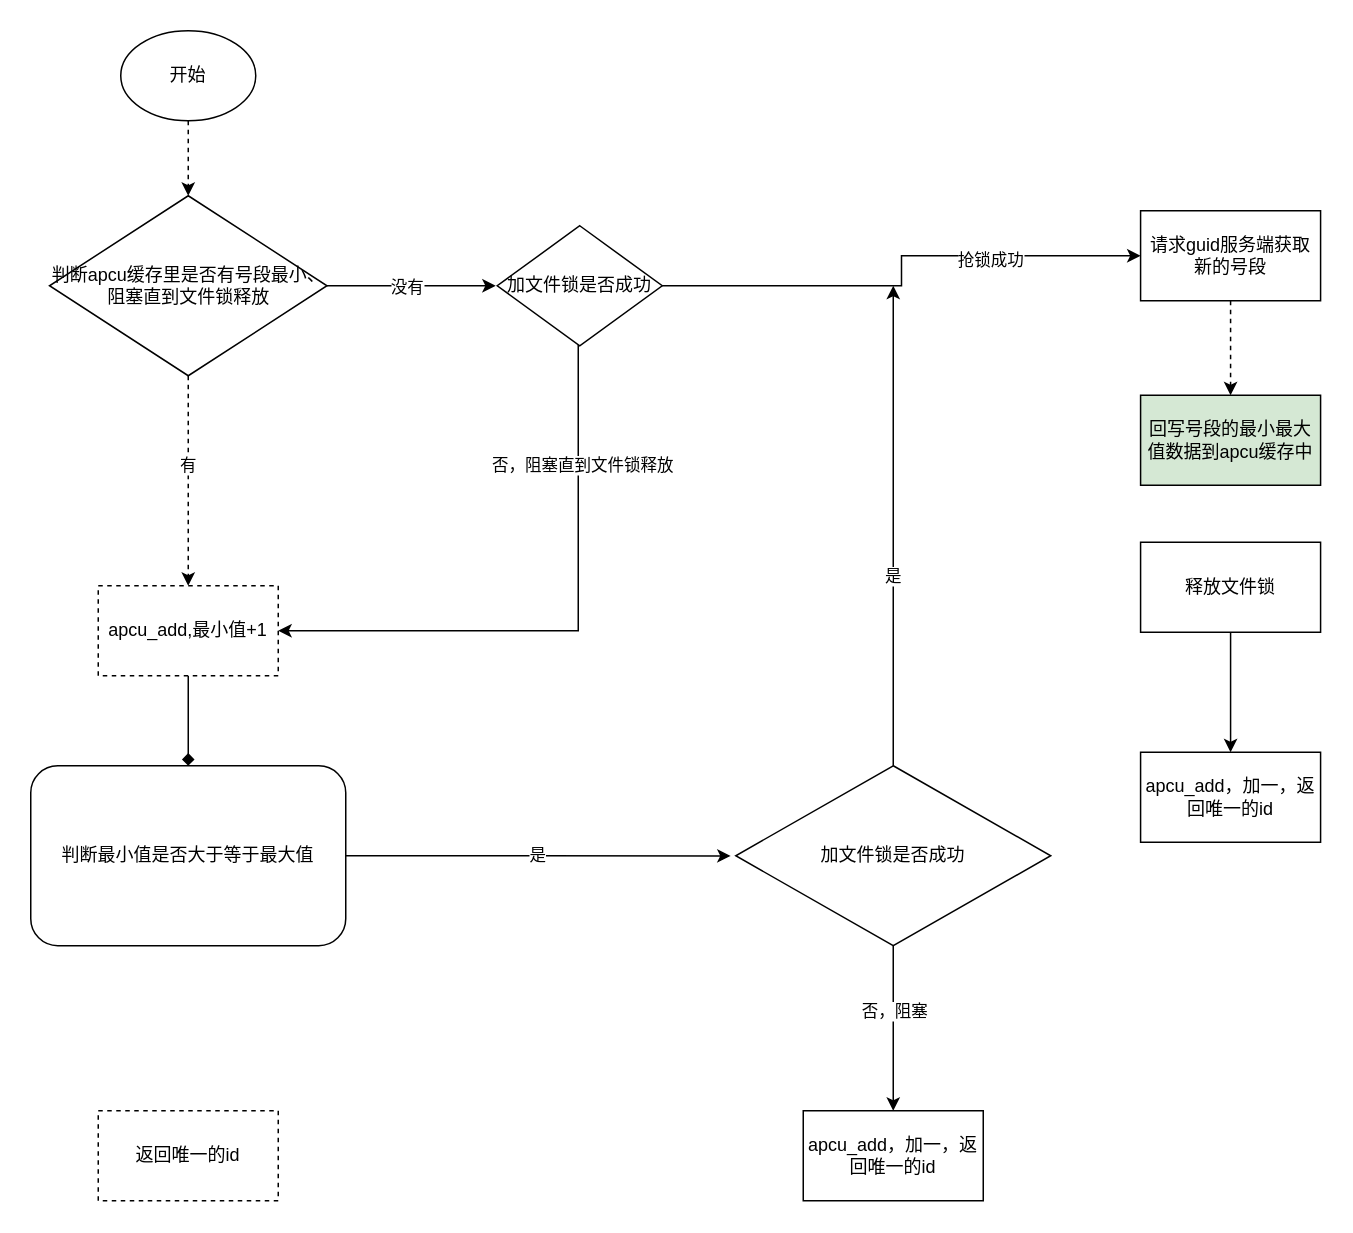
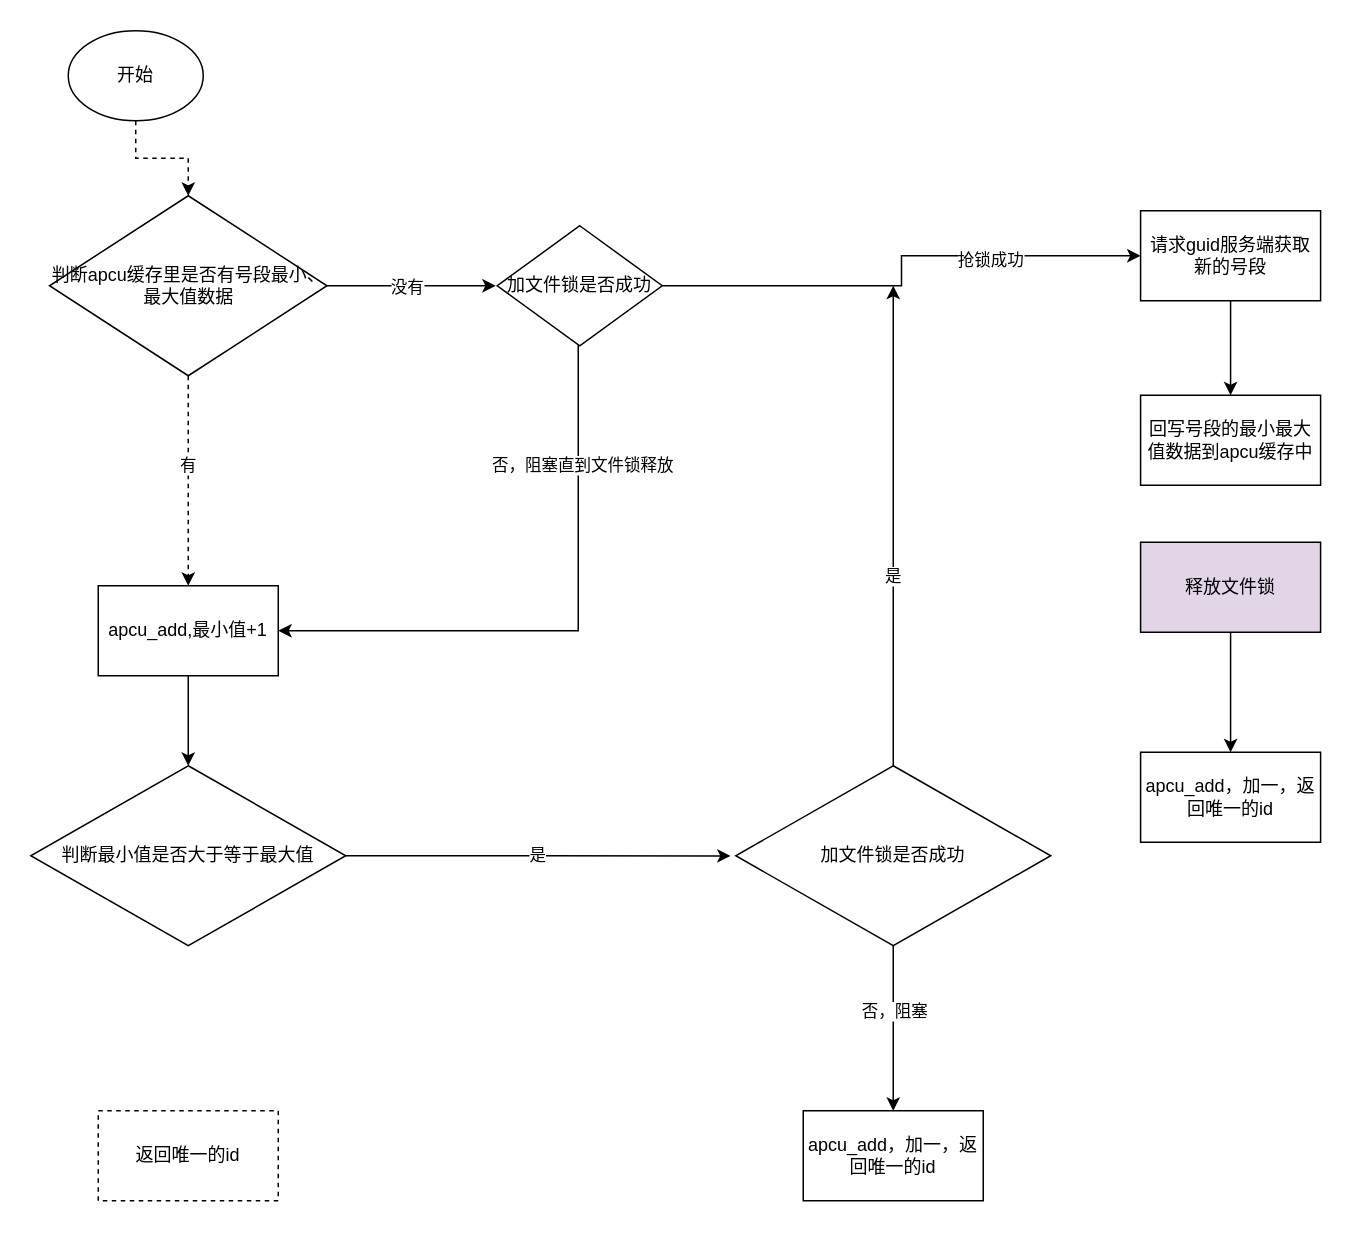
node "开始": moved (188, 76) -> (136, 76)
node "判断apcu缓存里是否有号段最小、阻塞直到文件锁释放": label "判断apcu缓存里是否有号段最小、阻塞直到文件锁释放" -> "判断apcu缓存里是否有号段最小、最大值数据"
edge "请求guid服务端获取新的号段" -> "回写号段的最小最大值数据到apcu缓存中": style dashed -> solid
node "回写号段的最小最大值数据到apcu缓存中": fillcolor #d5e8d4 -> #ffffff
node "释放文件锁": fillcolor #ffffff -> #e1d5e7
node "apcu_add,最小值+1": style dashed -> solid
edge "apcu_add,最小值+1" -> "判断最小值是否大于等于最大值": arrowhead diamond -> classic
node "判断最小值是否大于等于最大值": shape rounded rectangle -> diamond
